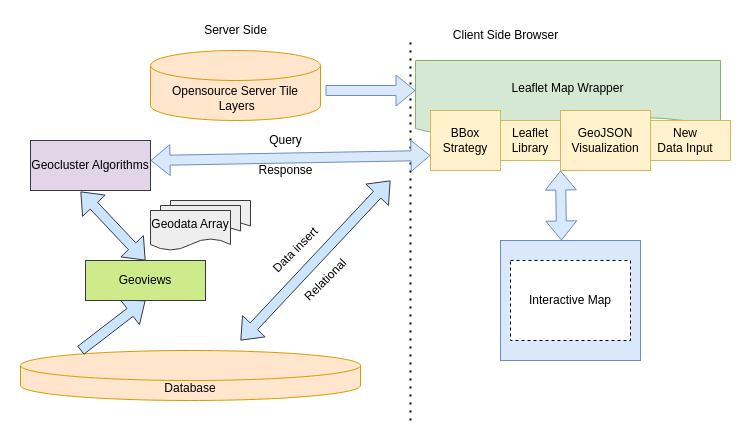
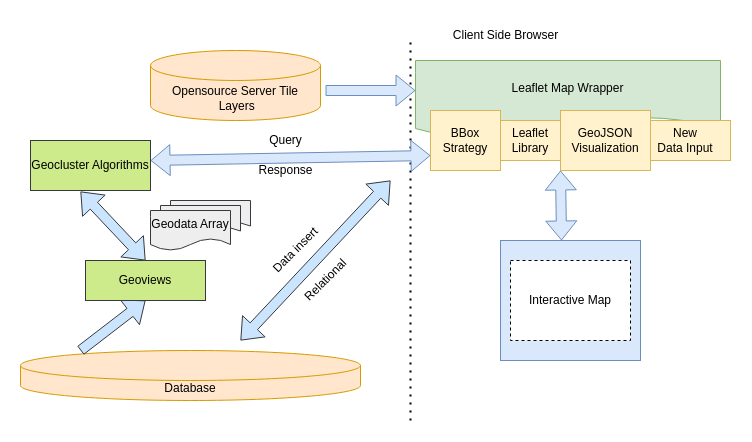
node "Server Side": removed
node "Geocluster Algorithms": fillcolor #e1d5e7 -> #cdeb8b
